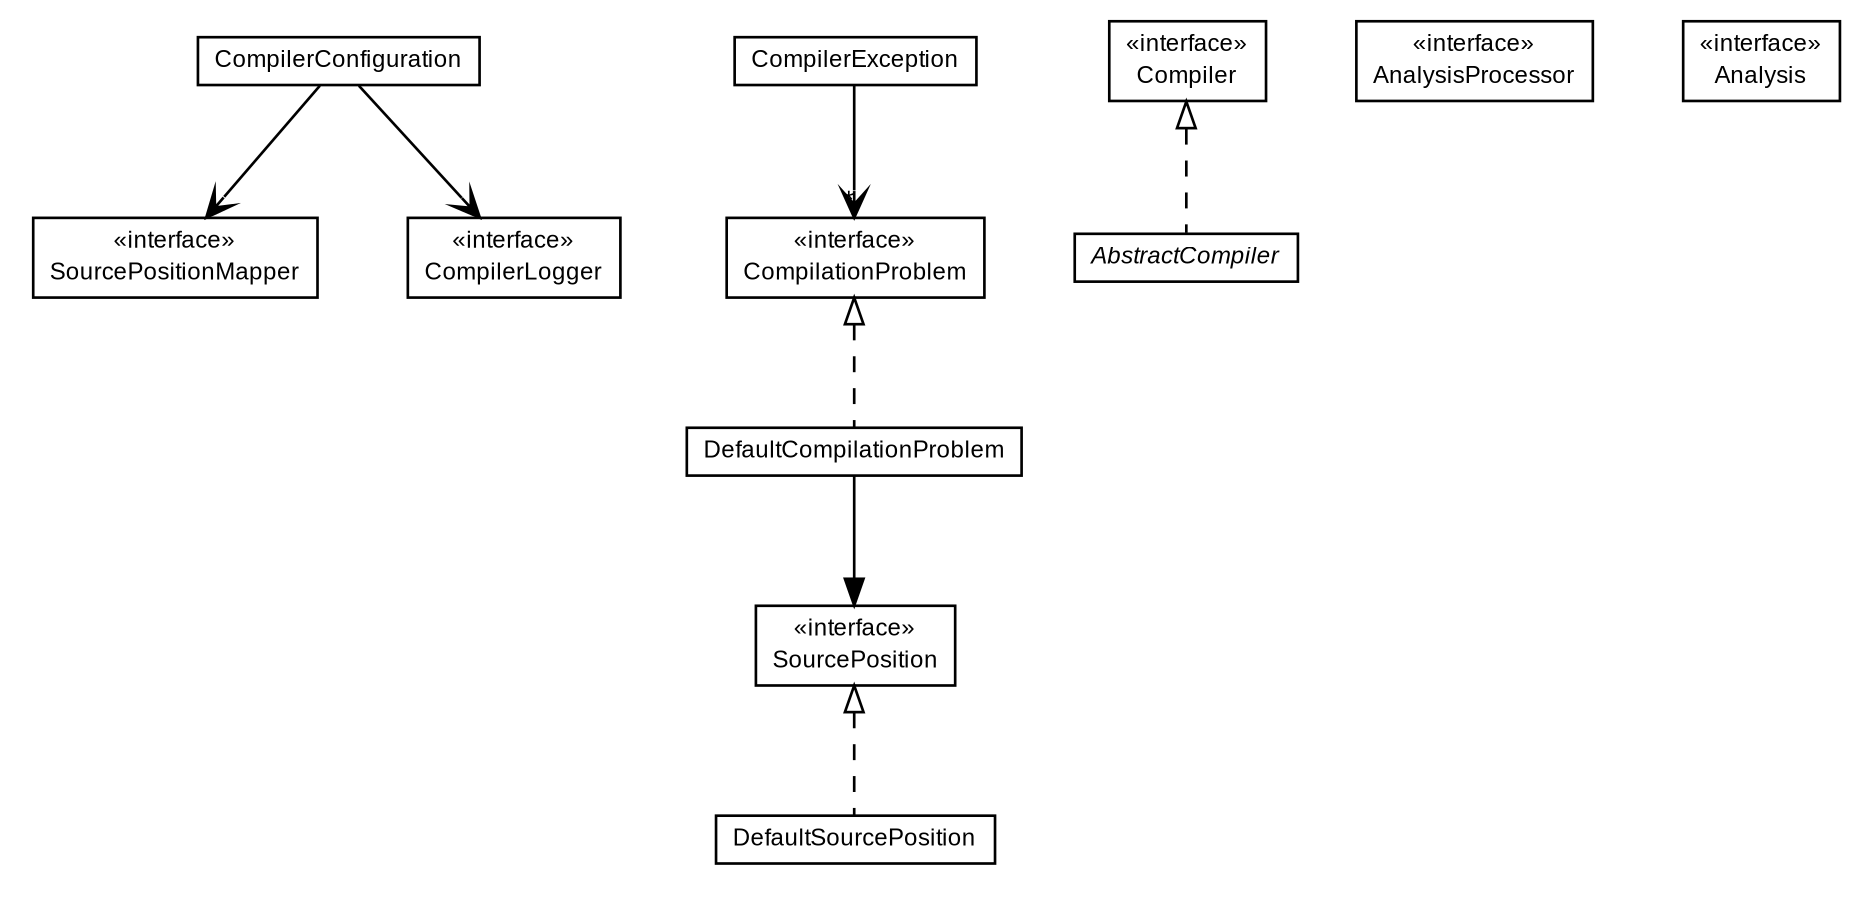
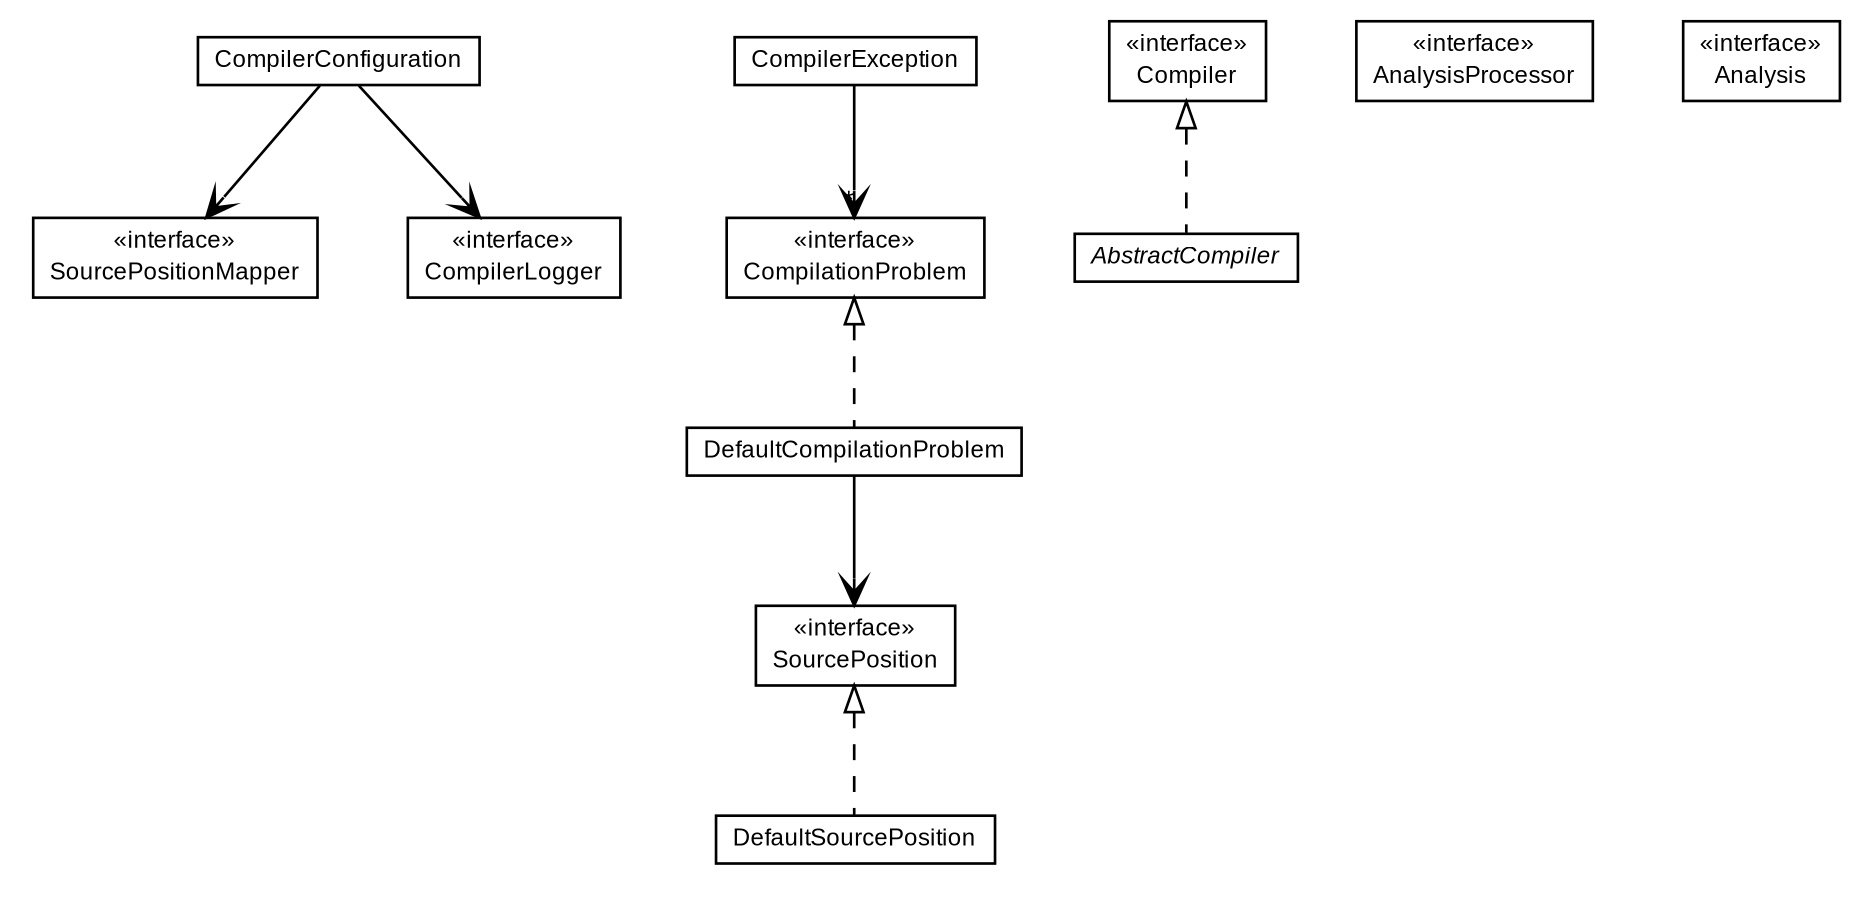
edge "DefaultCompilationProblem" -> "SourcePosition": arrowhead normal -> open
